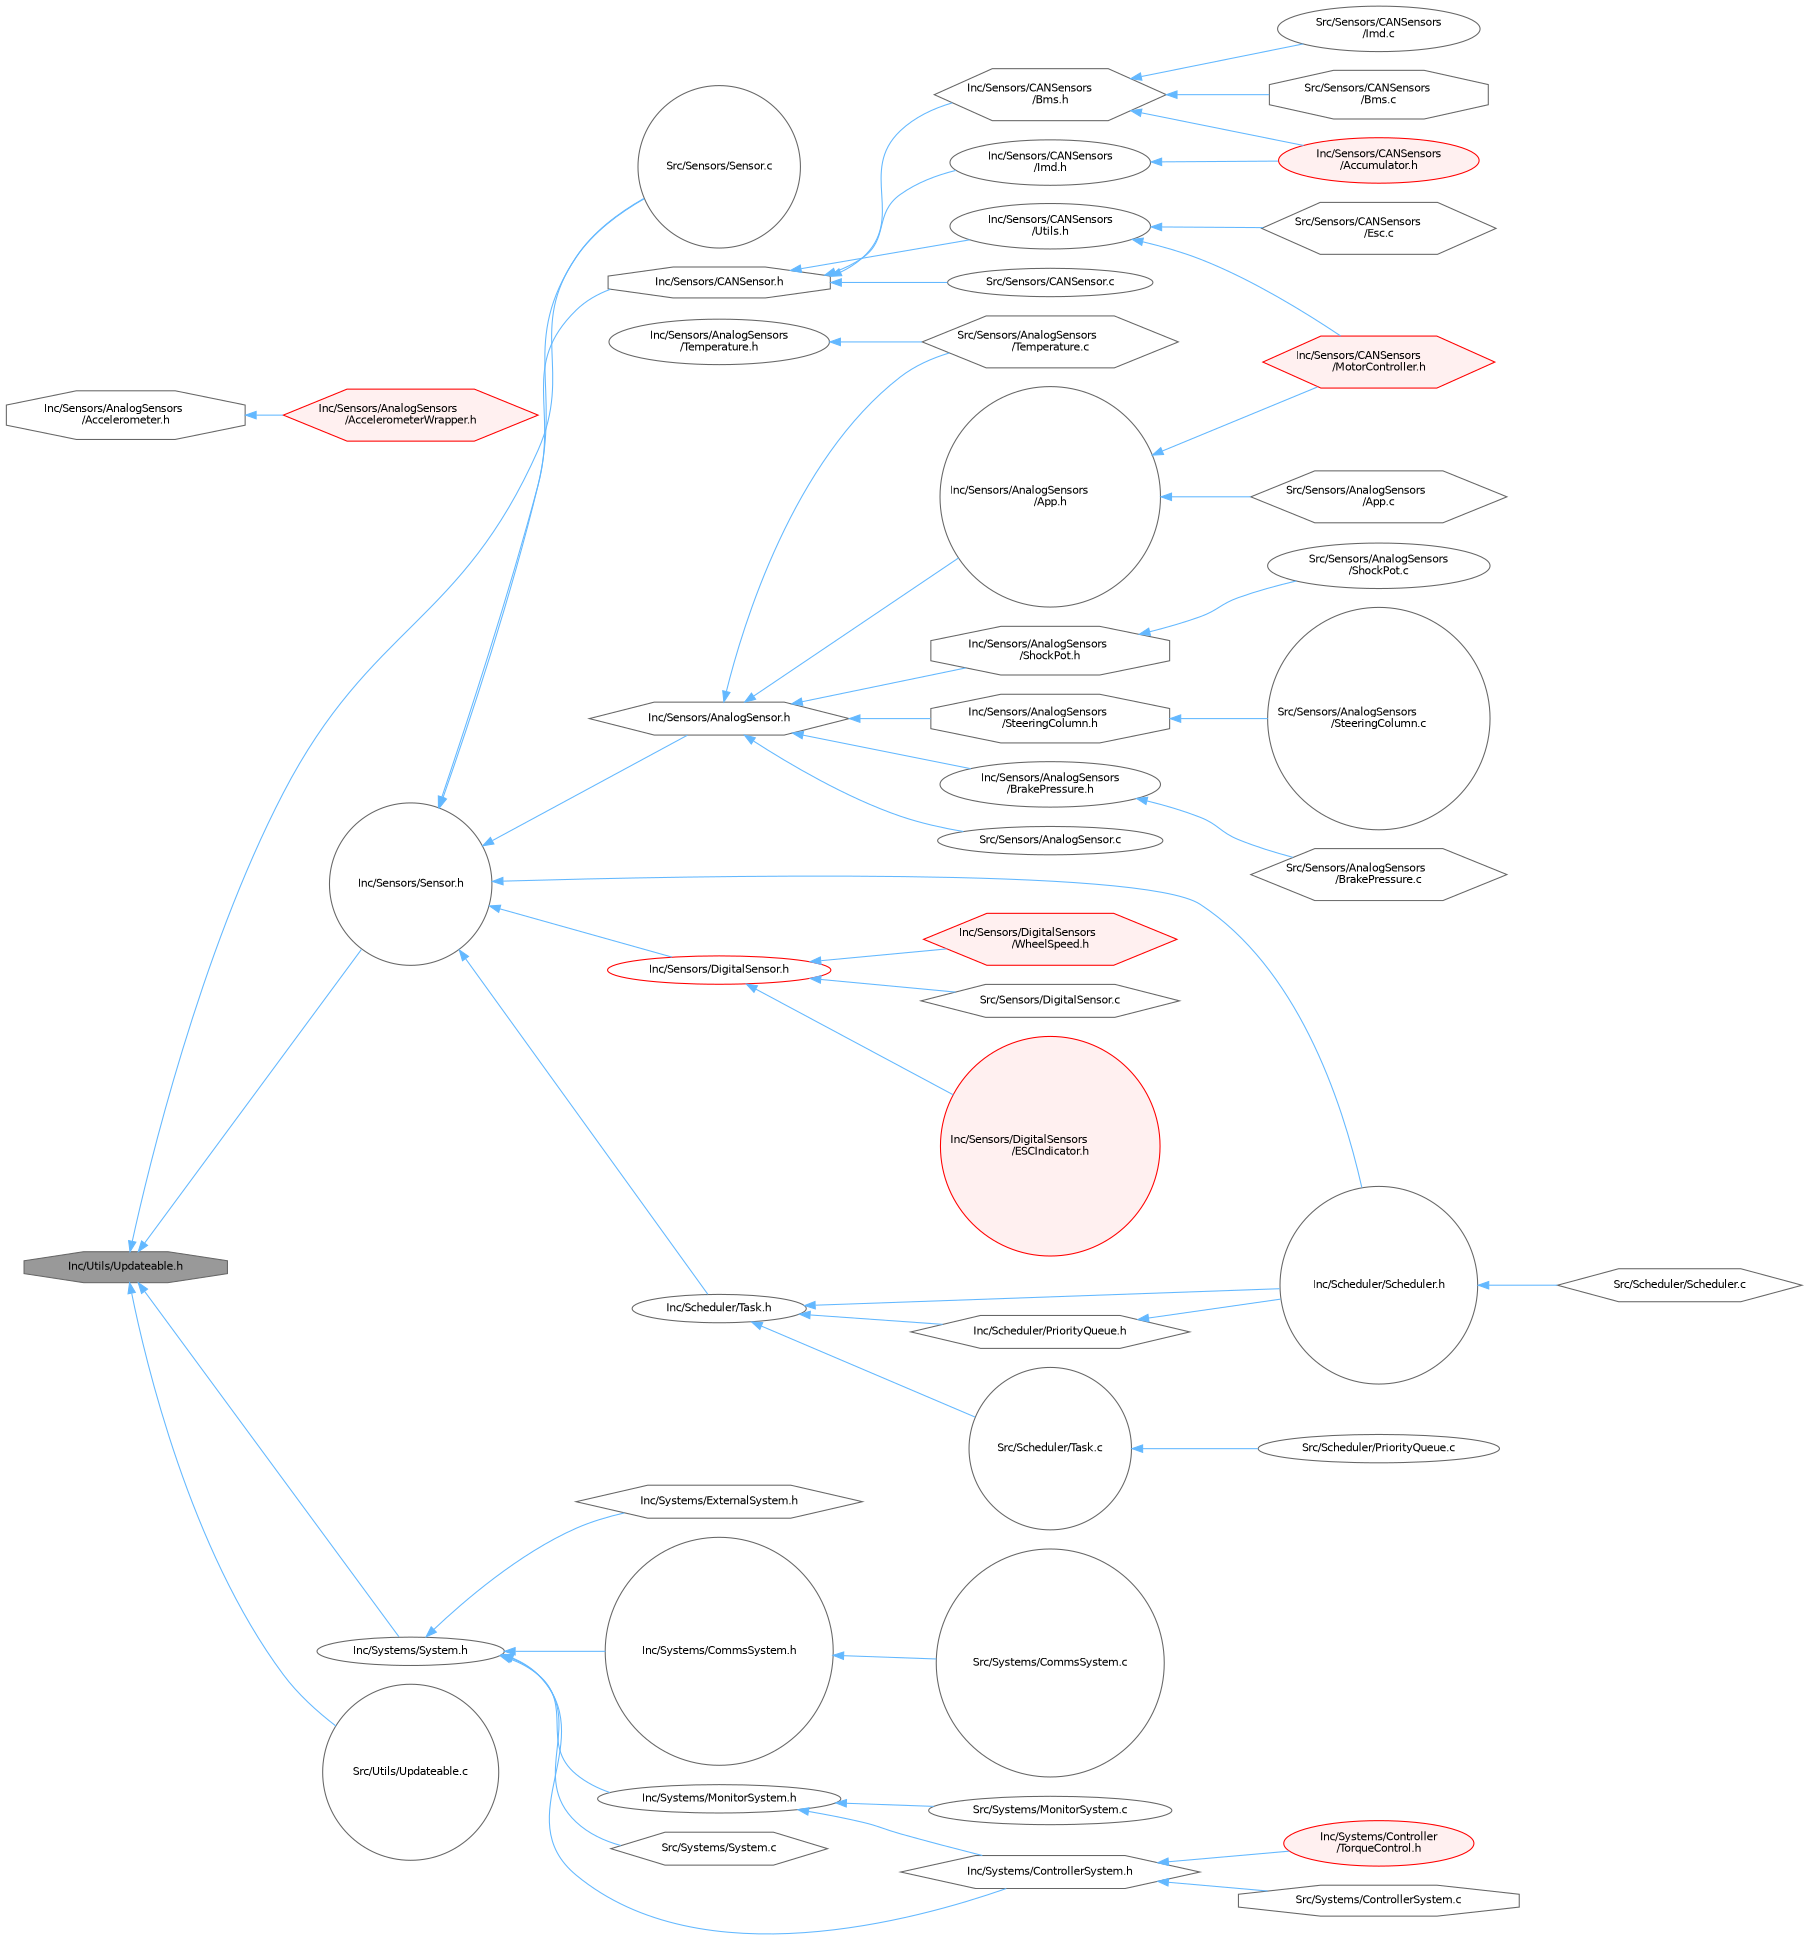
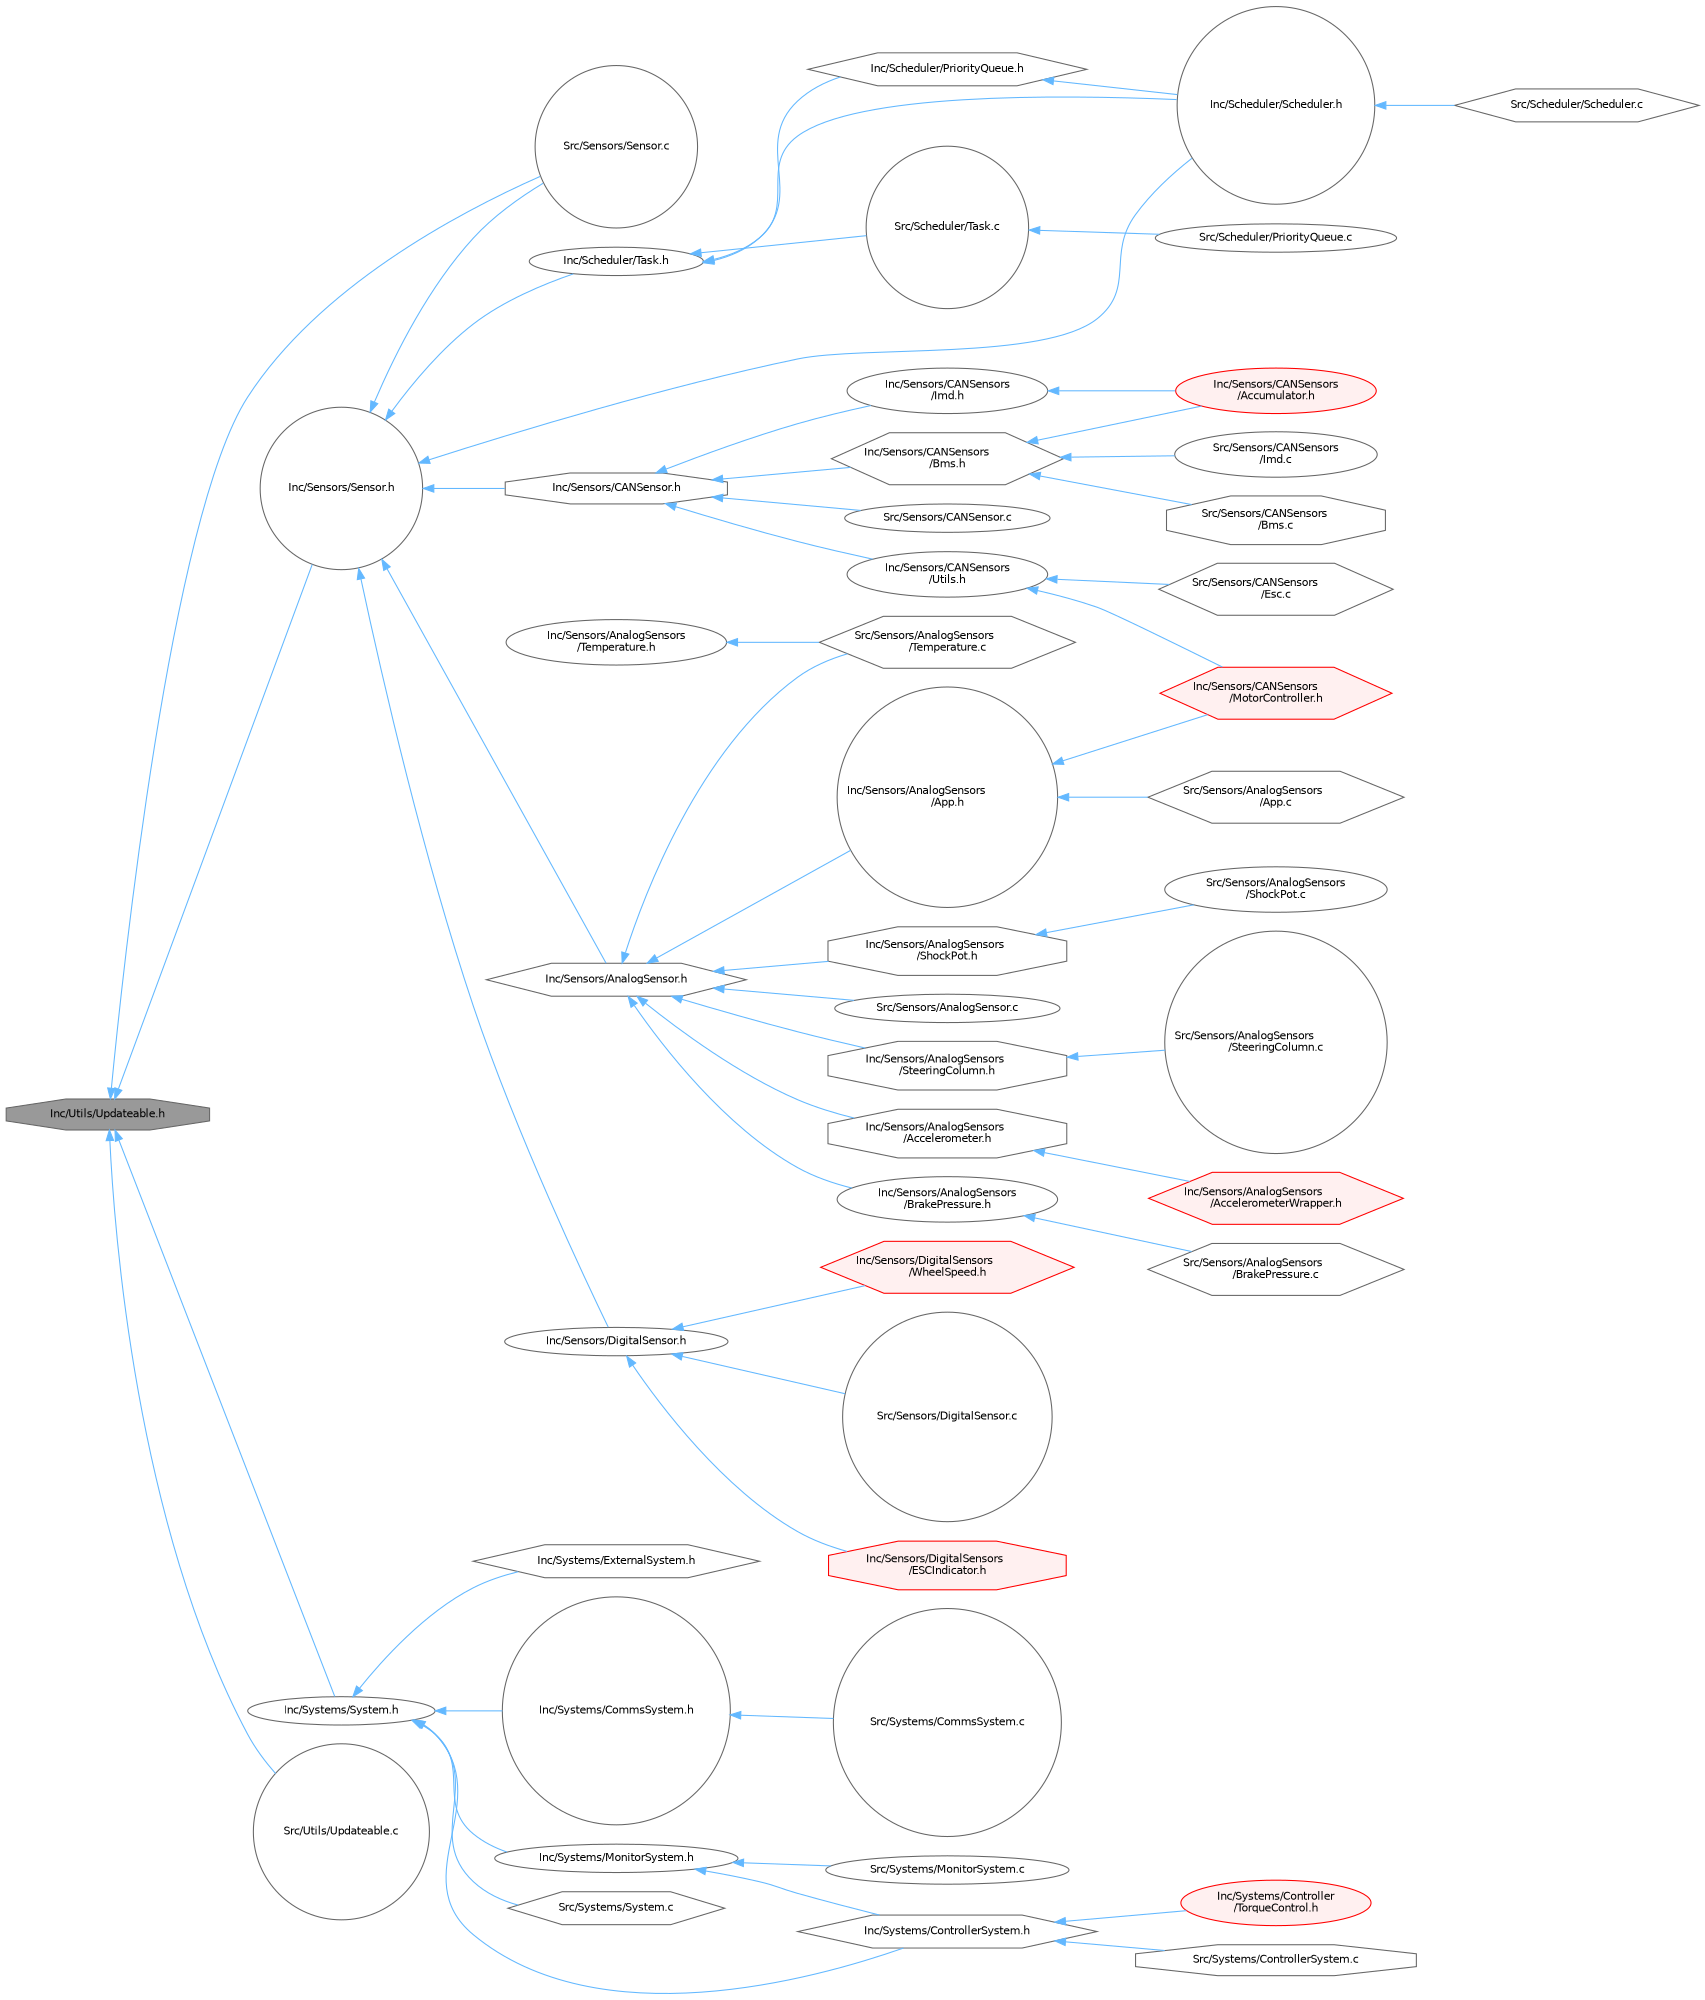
node "Inc/Sensors/DigitalSensor.h": color red -> grey40
node "Src/Sensors/DigitalSensor.c": shape hexagon -> circle
edge "Inc/Sensors/AnalogSensors /Accelerometer.h" -> "Inc/Sensors/AnalogSensor.h": added
node "Inc/Sensors/DigitalSensors /ESCIndicator.h": shape circle -> octagon
